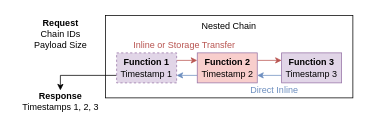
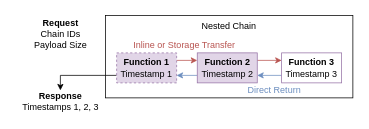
node "Function 2 Timestamp 2": fillcolor #f8cecc -> #e1d5e7
node "Function 3 Timestamp 3": fillcolor #e1d5e7 -> #ffffff
node "Direct Inline": label "Direct Inline" -> "Direct Return"
